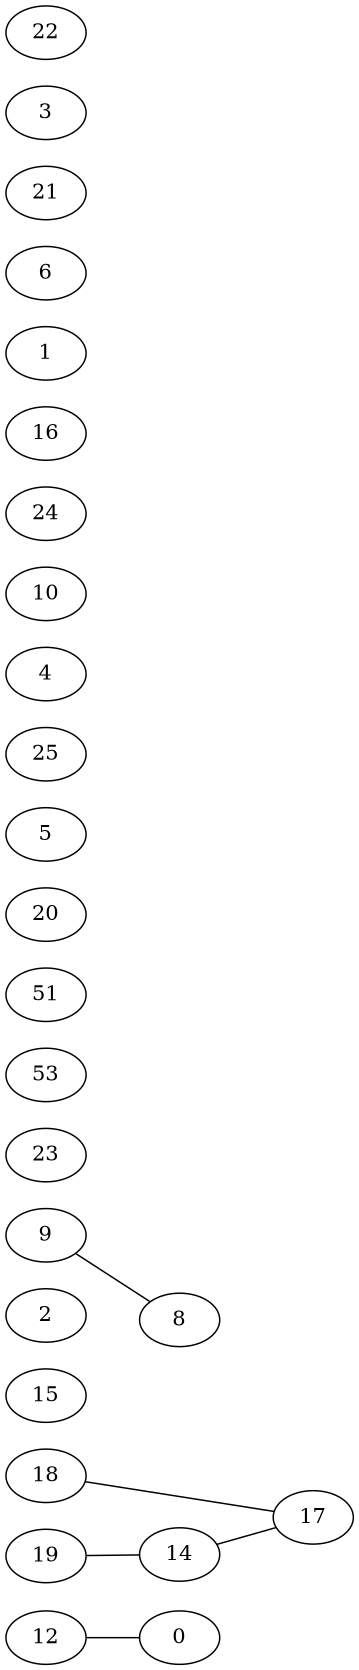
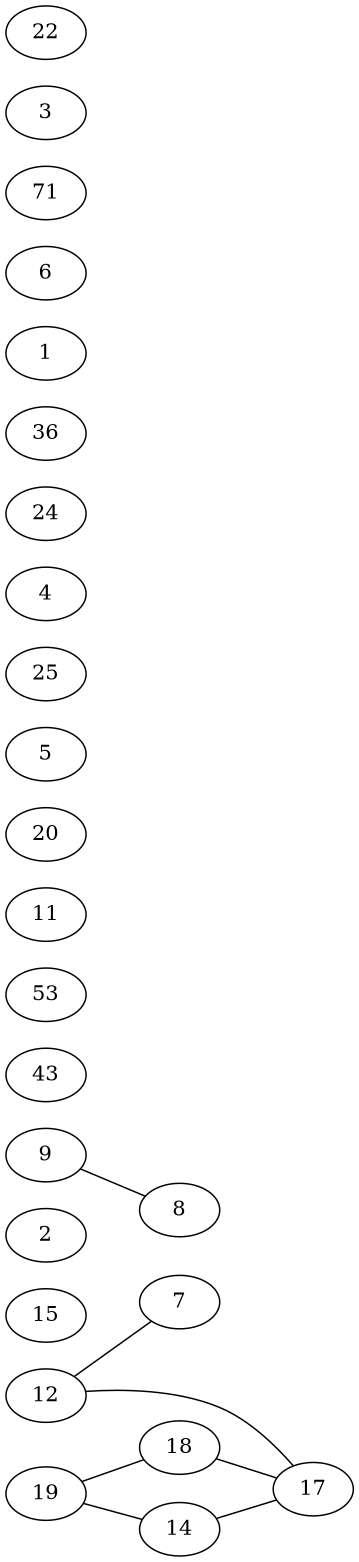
node "21": label "21" -> "71"
node "16": label "16" -> "36"
node "10": removed
node "51": label "51" -> "11"
node "23": label "23" -> "43"
edge "12" -- "17": added
edge "18" -- "19": added
node "0": label "0" -> "7"
